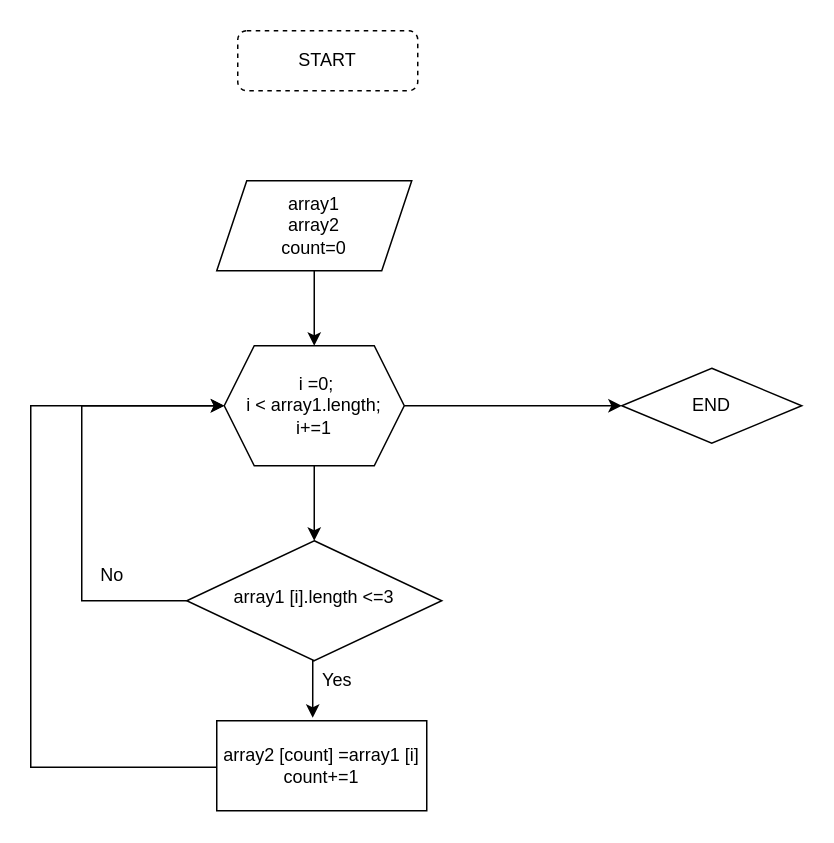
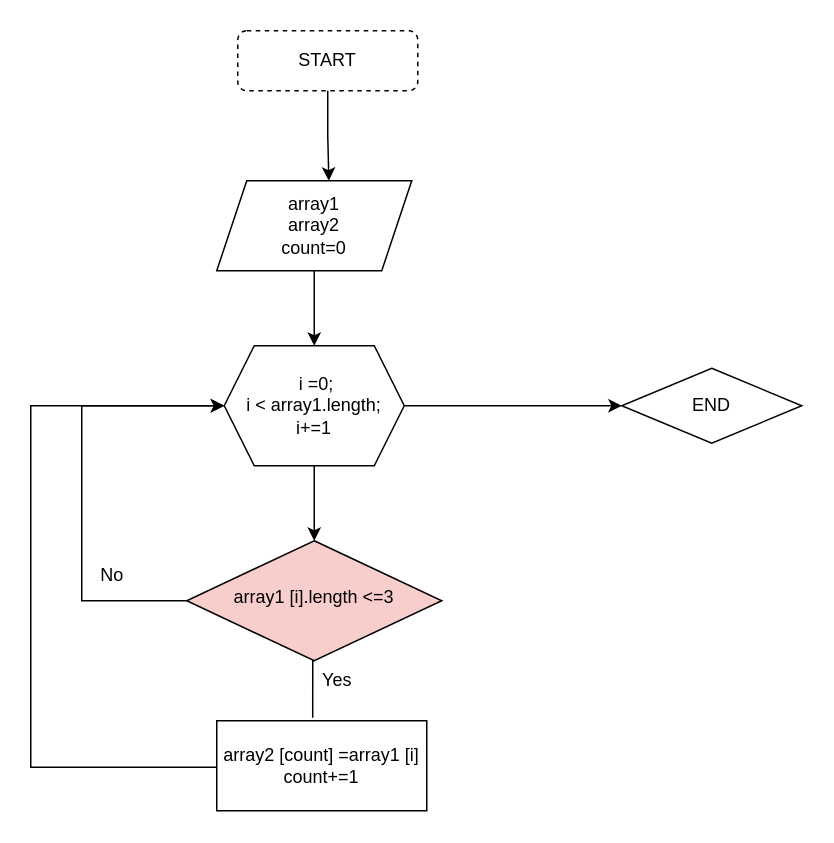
edge "START" -> "array1 array2 count=0": added
node "array1 [i].length <=3": fillcolor #ffffff -> #f8cecc
edge "array1 [i].length <=3" -> "array2 [count] =array1 [i] count+=1": arrowhead classic -> none
